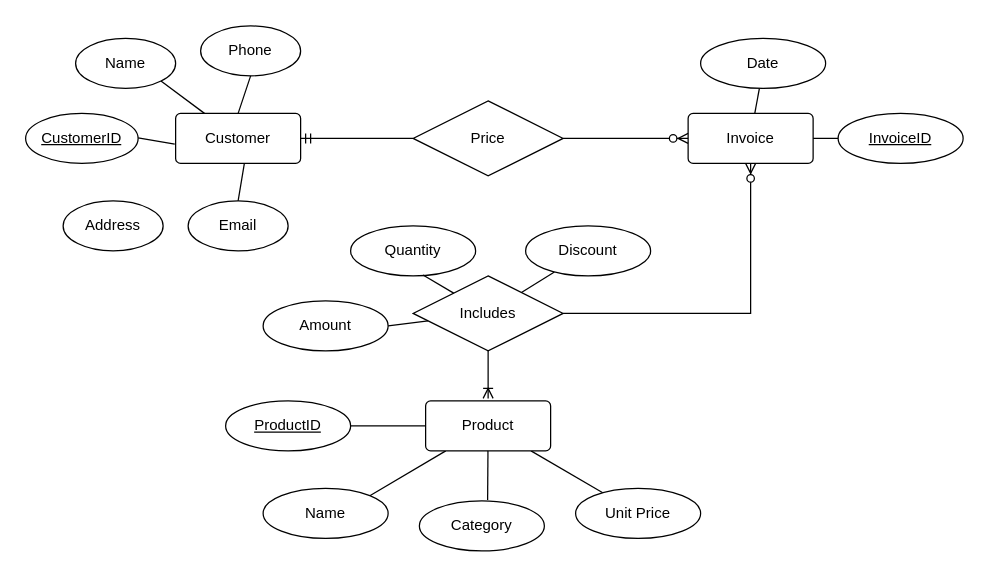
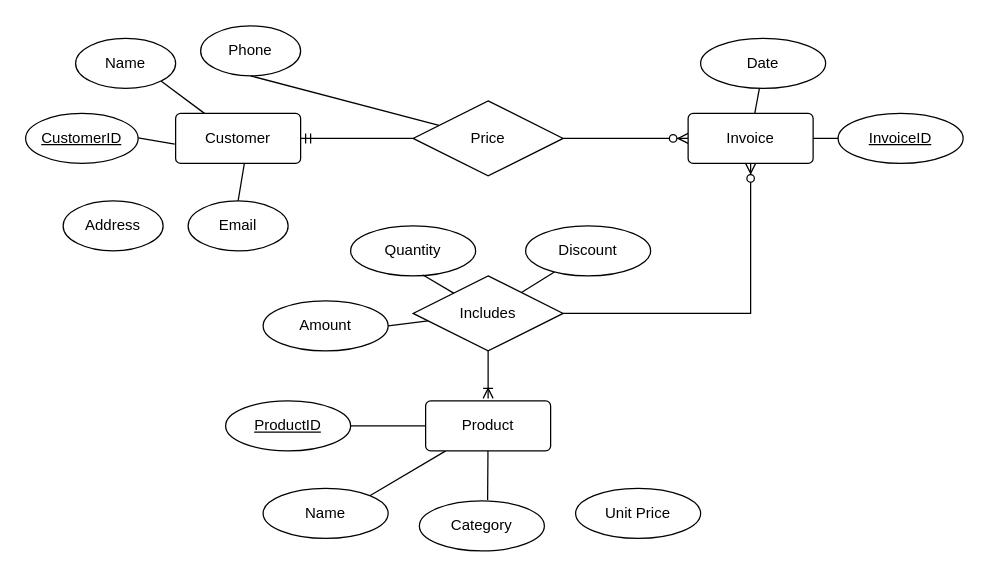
edge "Phone" -- "Customer": now "Phone" -- "Price"
edge "Product" -- "Unit Price": removed
